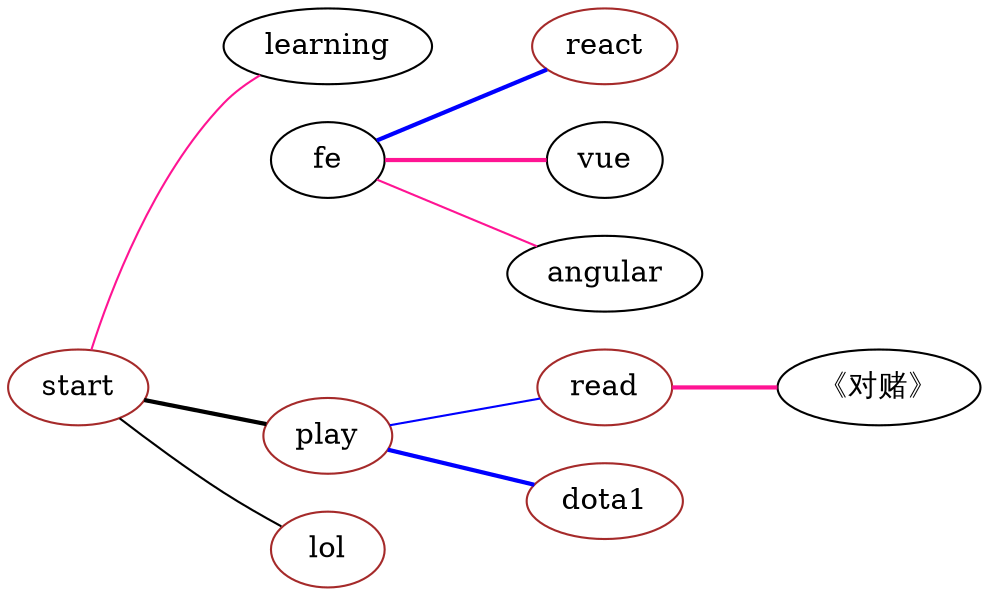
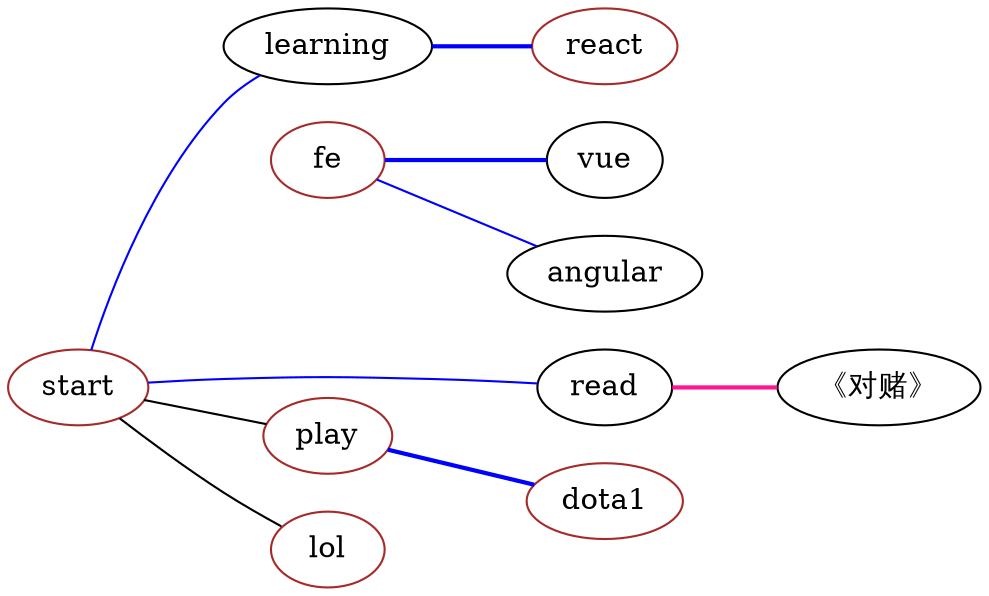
edge "react" -- "fe": now "react" -- "learning"
node "fe": color black -> brown
edge "fe" -- "vue": color deeppink -> blue
edge "learning" -- "start": color deeppink -> blue
edge "fe" -- "angular": color deeppink -> blue
node "read": color brown -> black
edge "start" -- "play": style bold -> solid
edge "read" -- "play": now "read" -- "start"
